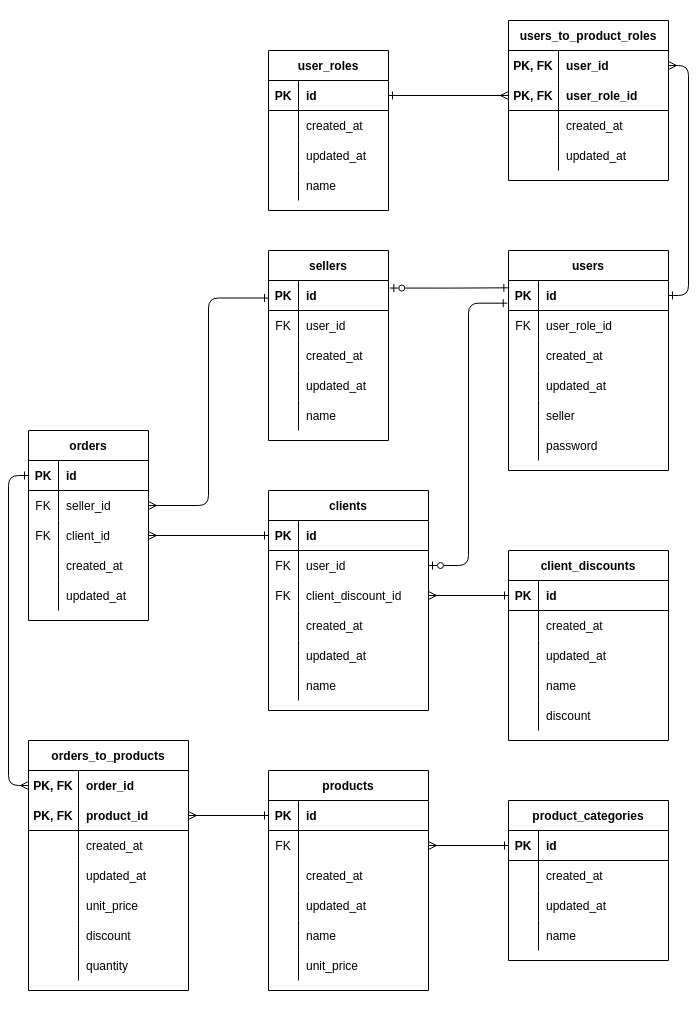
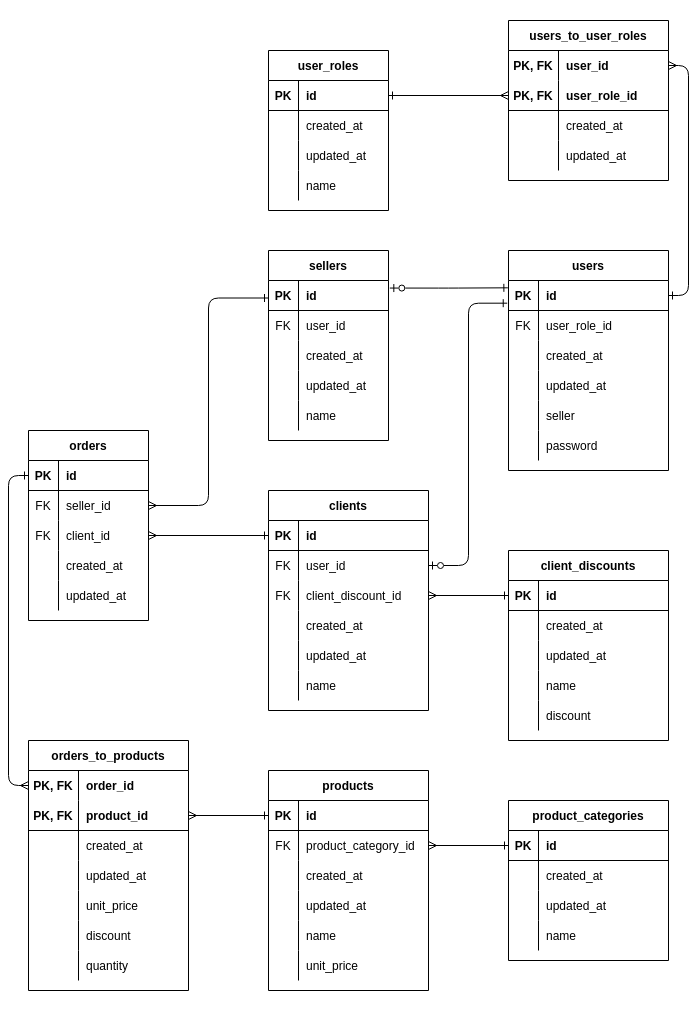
node "users_to_product_roles": label "users_to_product_roles" -> "users_to_user_roles"
node "product_category_id": added
